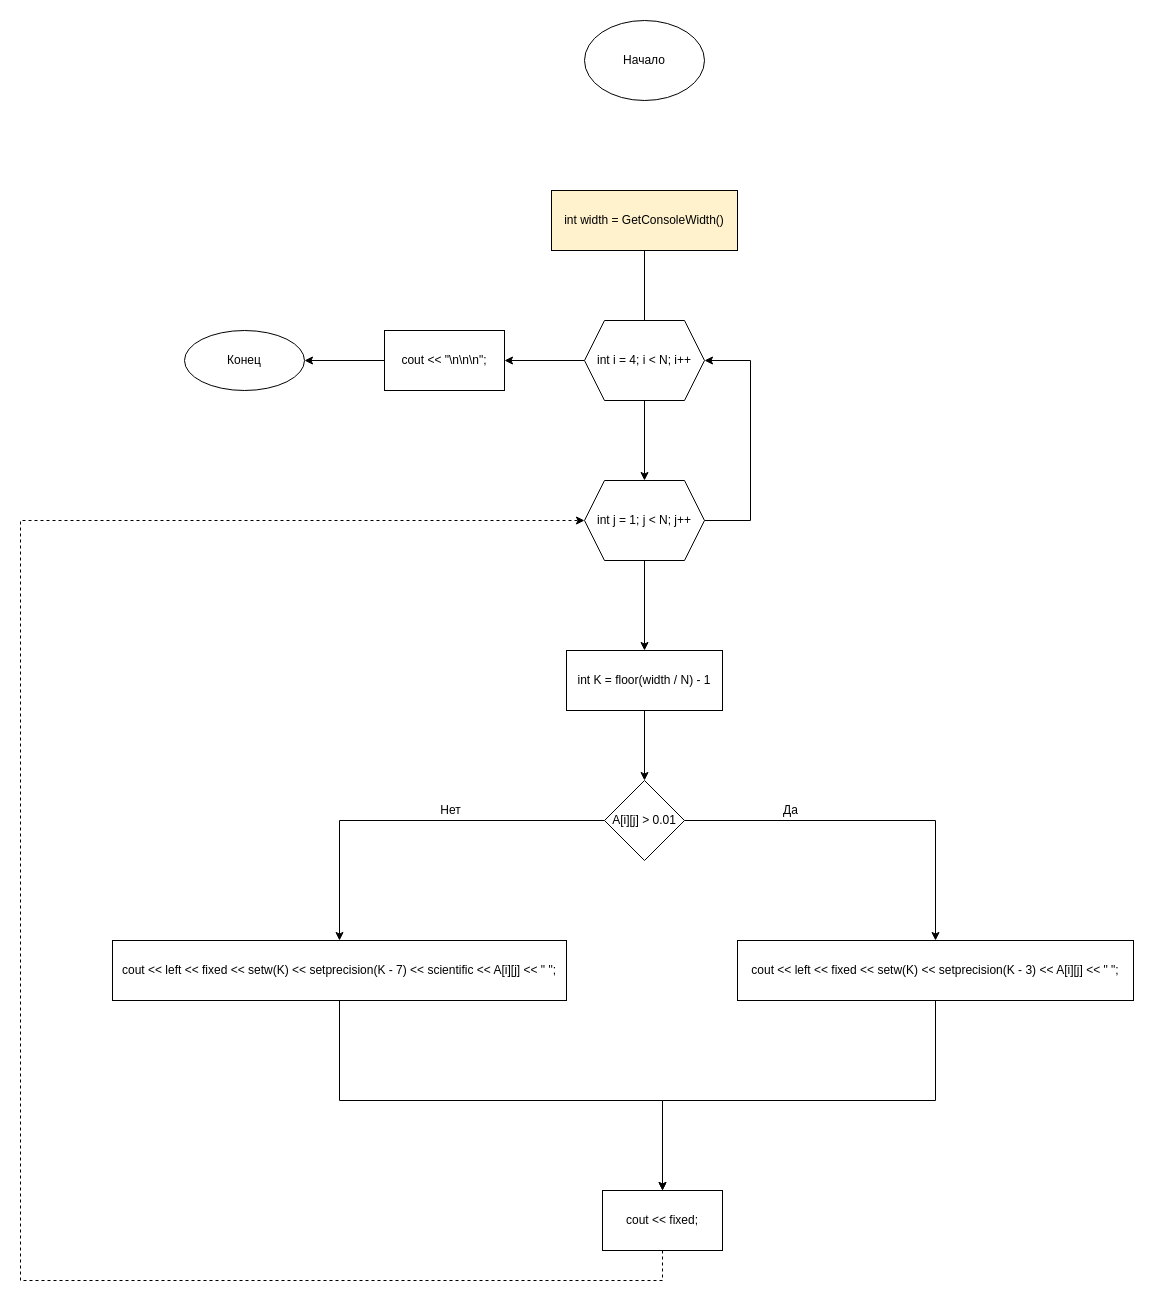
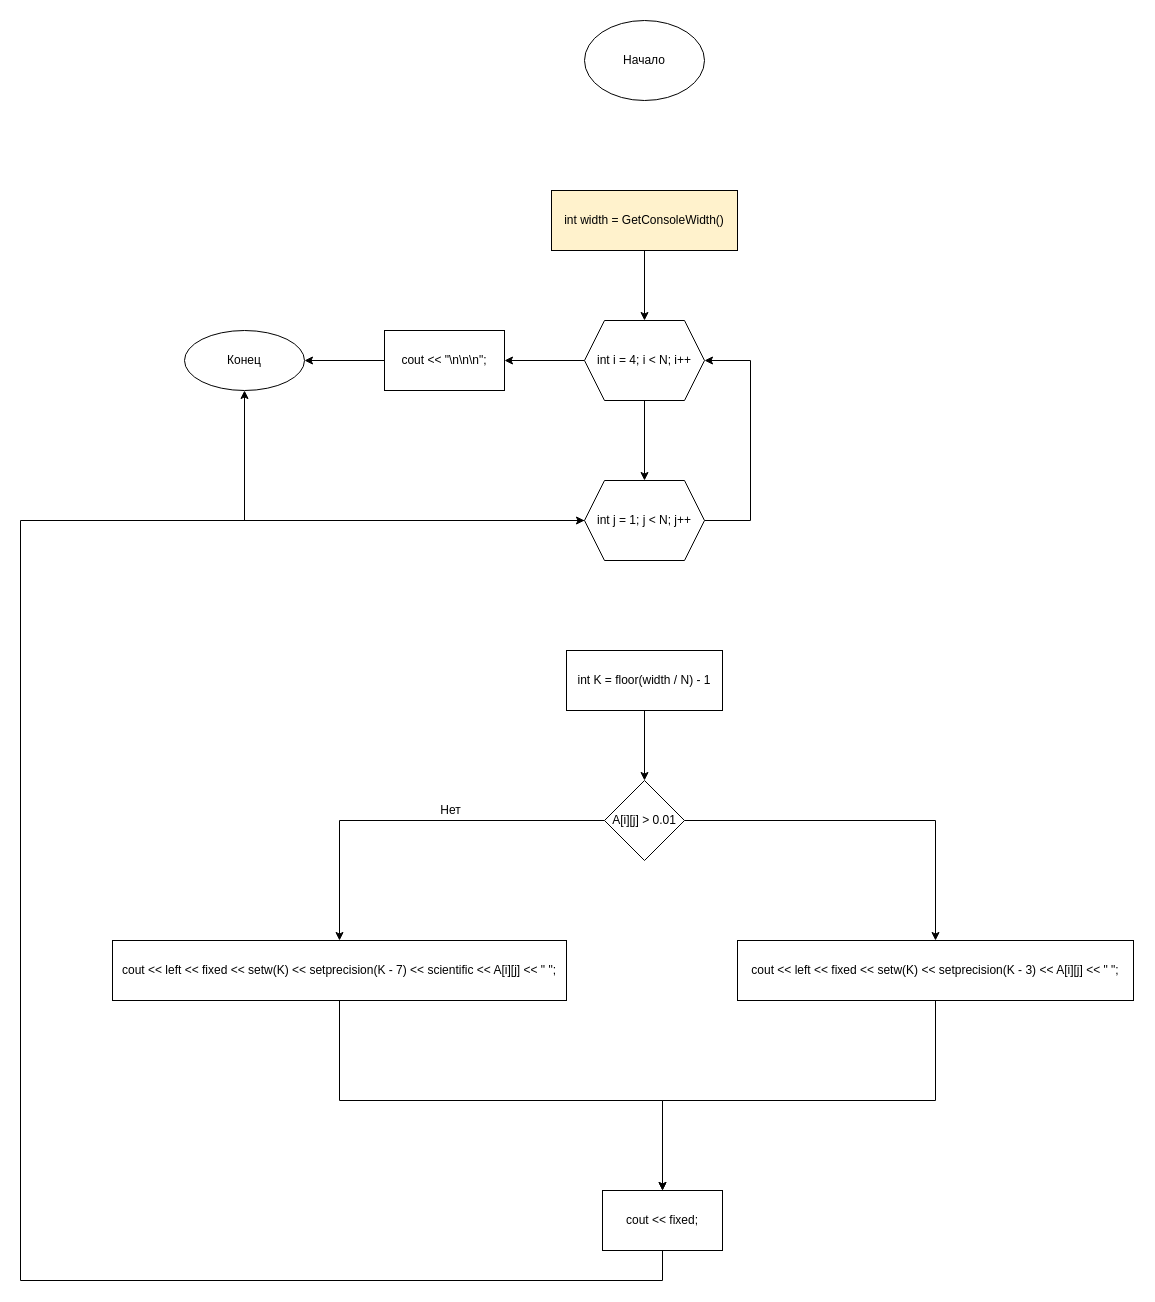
edge "int width = GetConsoleWidth()" -- "int i = 4; i < N; i++": arrowhead none -> classic
edge "int j = 1; j < N; j++" -> "int K = floor(width / N) - 1": now "int j = 1; j < N; j++" -> "Конец"
node "Да": removed
edge "cout << fixed;" -> "int j = 1; j < N; j++": style dashed -> solid
